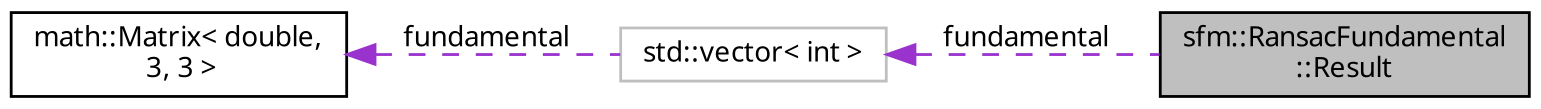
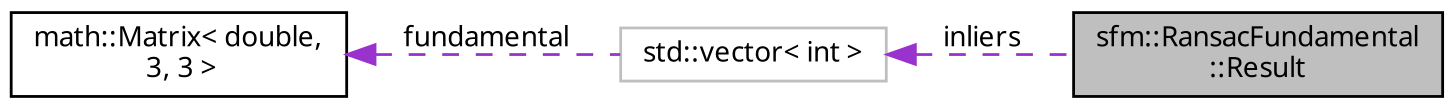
edge "sfm::RansacFundamental ::Result" -> "std::vector< int >": label " fundamental" -> " inliers"
